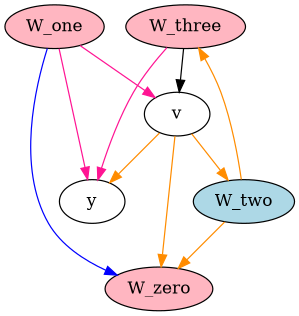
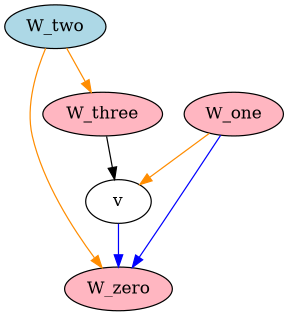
edge "W_one" -> "v": color deeppink -> darkorange
edge "v" -> "W_two": removed
edge "v" -> "W_zero": color darkorange -> blue
node "y": removed
